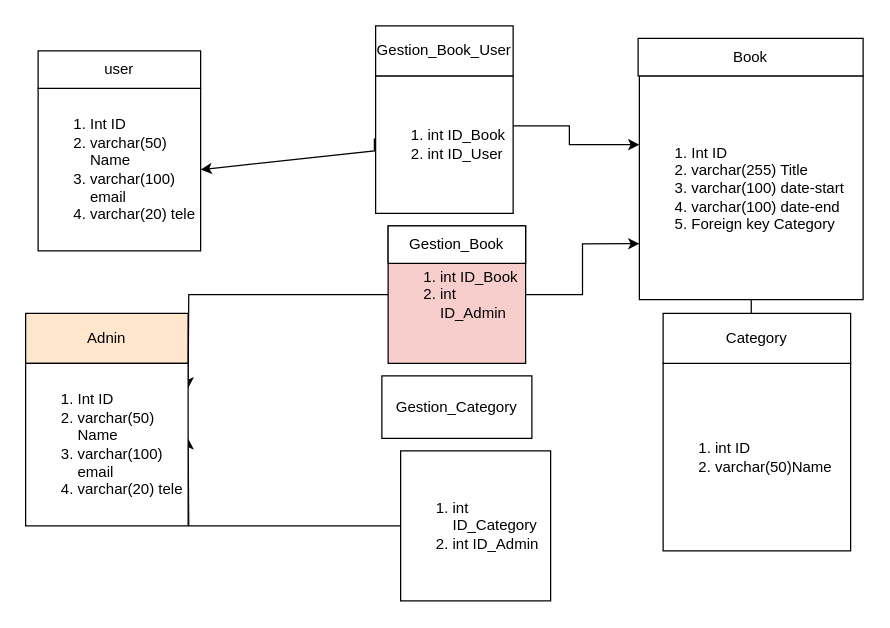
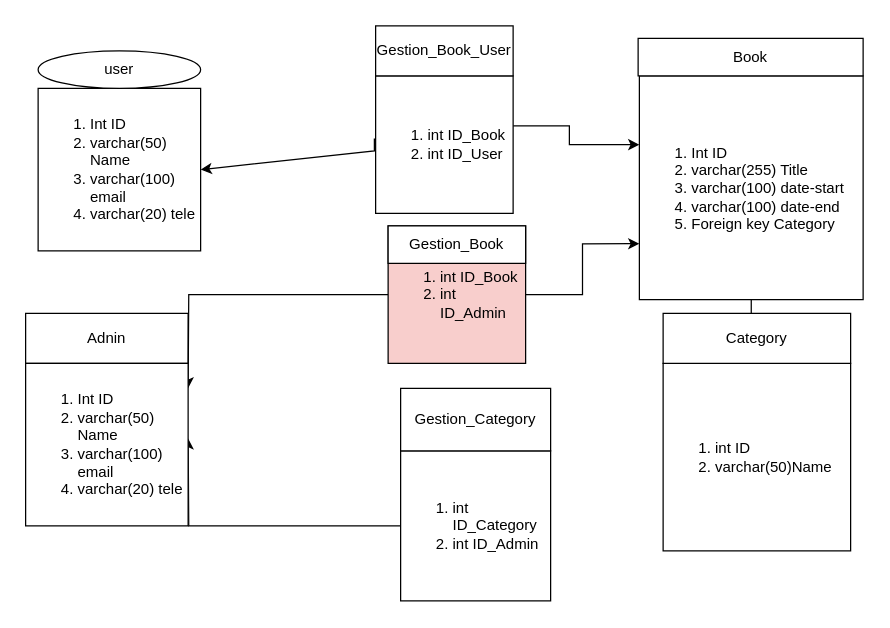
node "user": shape rectangle -> ellipse
node "Adnin": fillcolor #ffe6cc -> #ffffff
node "Gestion_Category": moved (457, 407) -> (476, 419)
